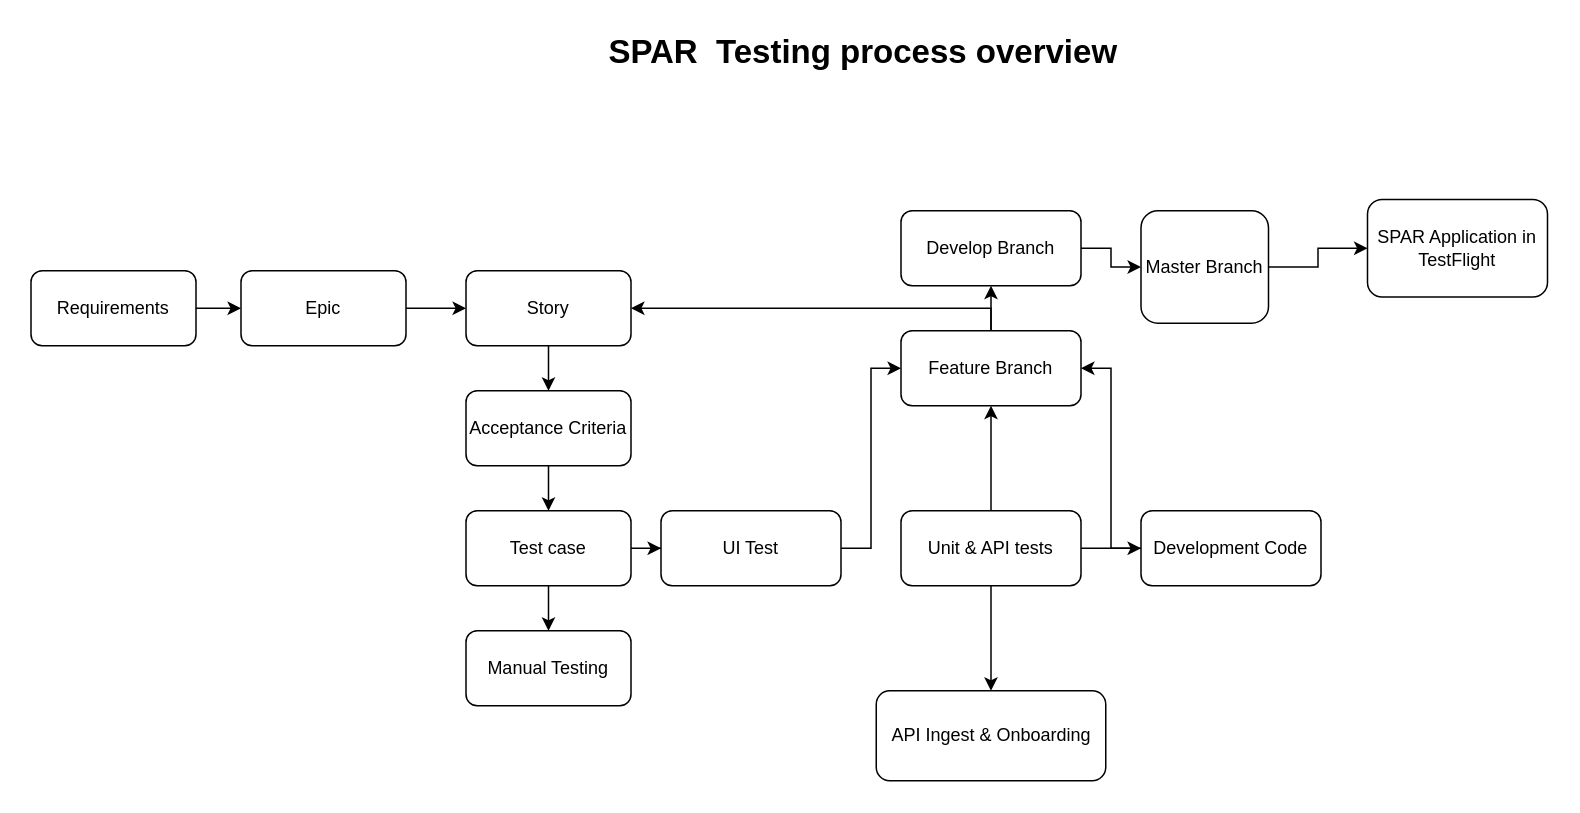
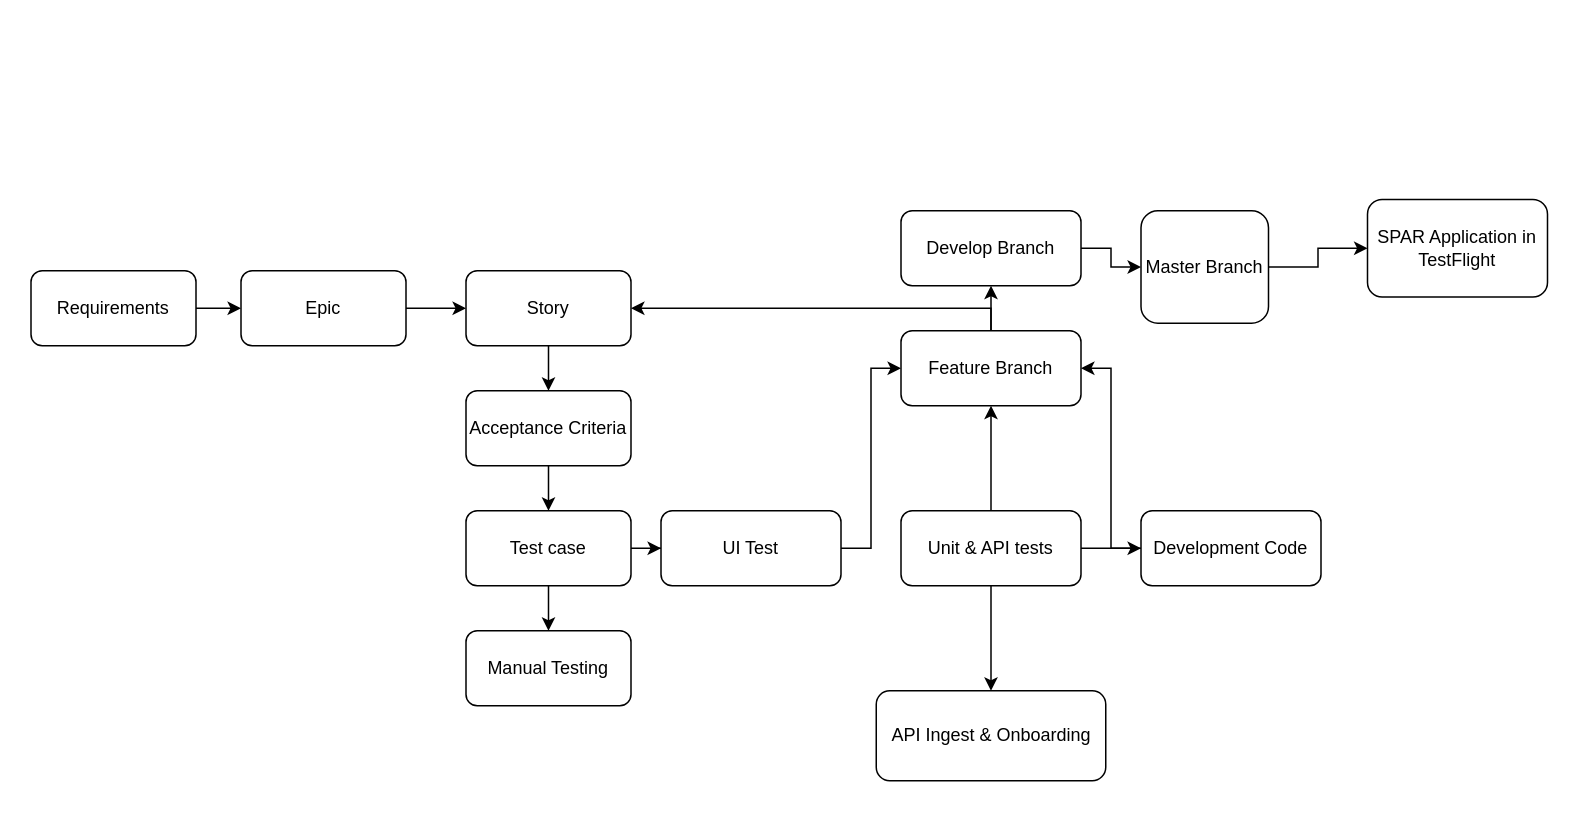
node "SPAR Testing process overview": removed
